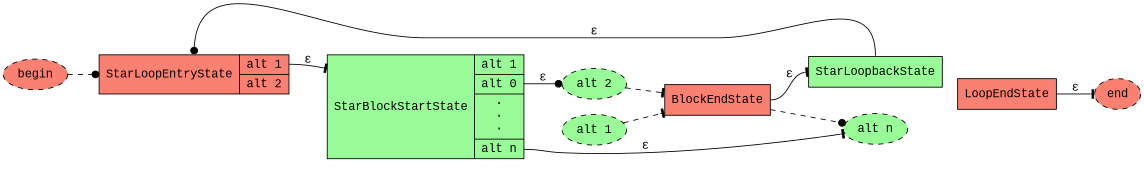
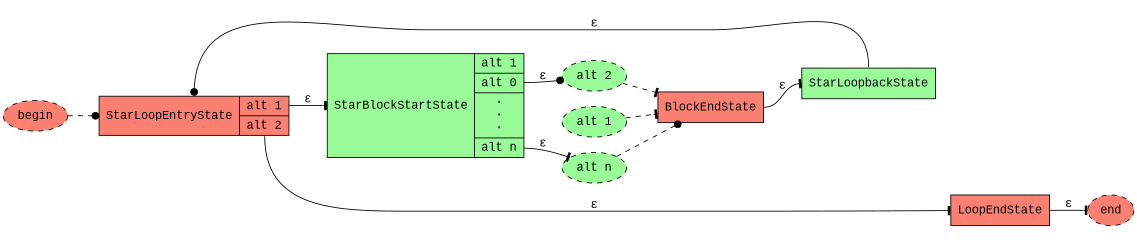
edge "BlockEndState" -> "alt n": reversed
edge "StarLoopEntryState" -> "LoopEndState": added, label "ε"
